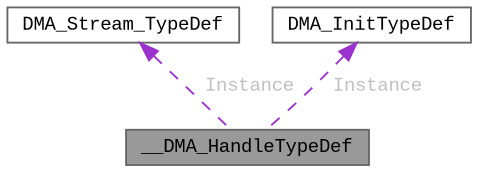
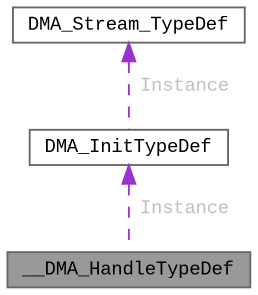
edge "__DMA_HandleTypeDef" -> "DMA_Stream_TypeDef": now "DMA_InitTypeDef" -> "DMA_Stream_TypeDef"
